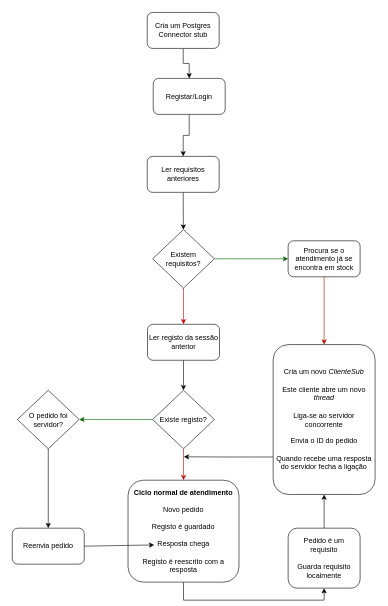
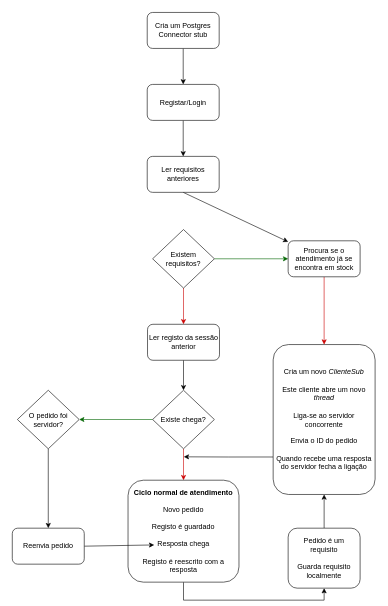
node "Registar/Login": moved (189, 96) -> (183, 102)
edge "Ler requisitos anteriores" -> "Existem requisitos?": now "Ler requisitos anteriores" -> "Procura se o atendimento já se encontra em stock"
node "Existe registo?": label "Existe registo?" -> "Existe chega?"
